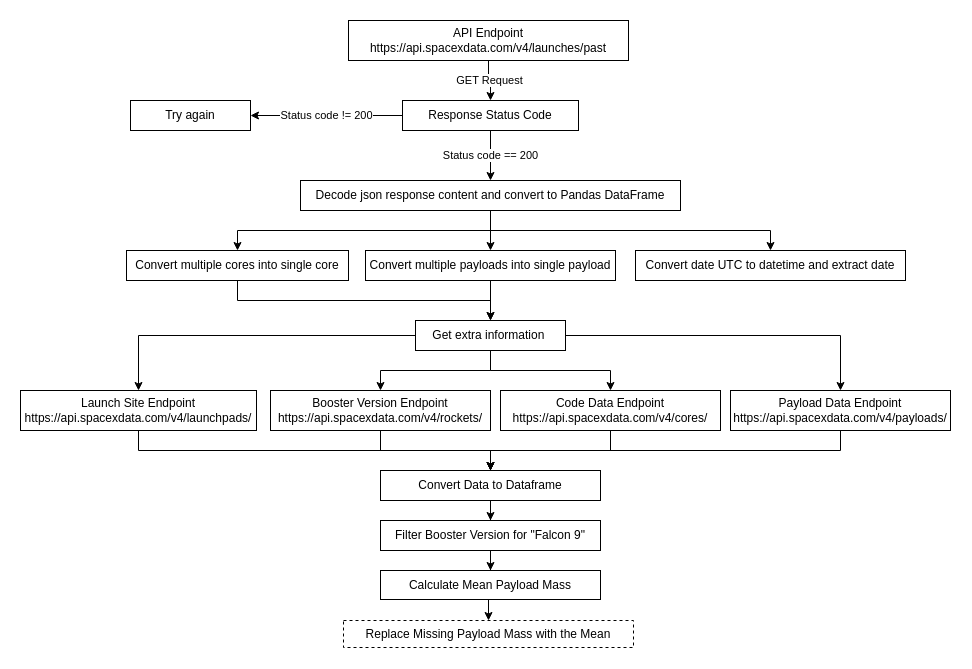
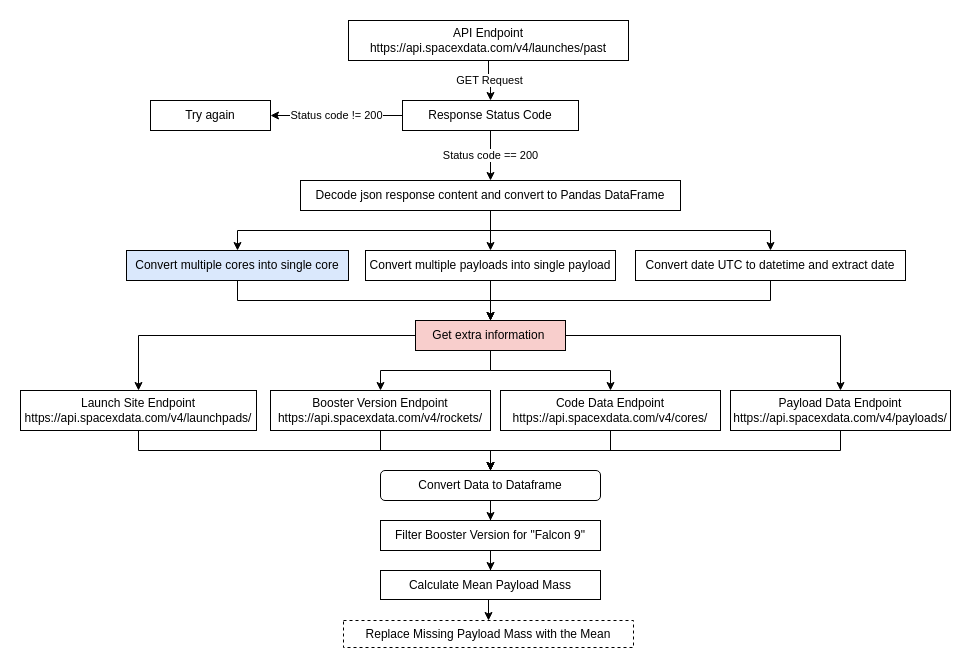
node "Try again": moved (191, 116) -> (211, 116)
node "Convert multiple cores into single core": fillcolor #ffffff -> #dae8fc
edge "Convert date UTC to datetime and extract date" -> "Get extra information": added
node "Get extra information": fillcolor #ffffff -> #f8cecc
node "Convert Data to Dataframe": shape rectangle -> rounded rectangle
